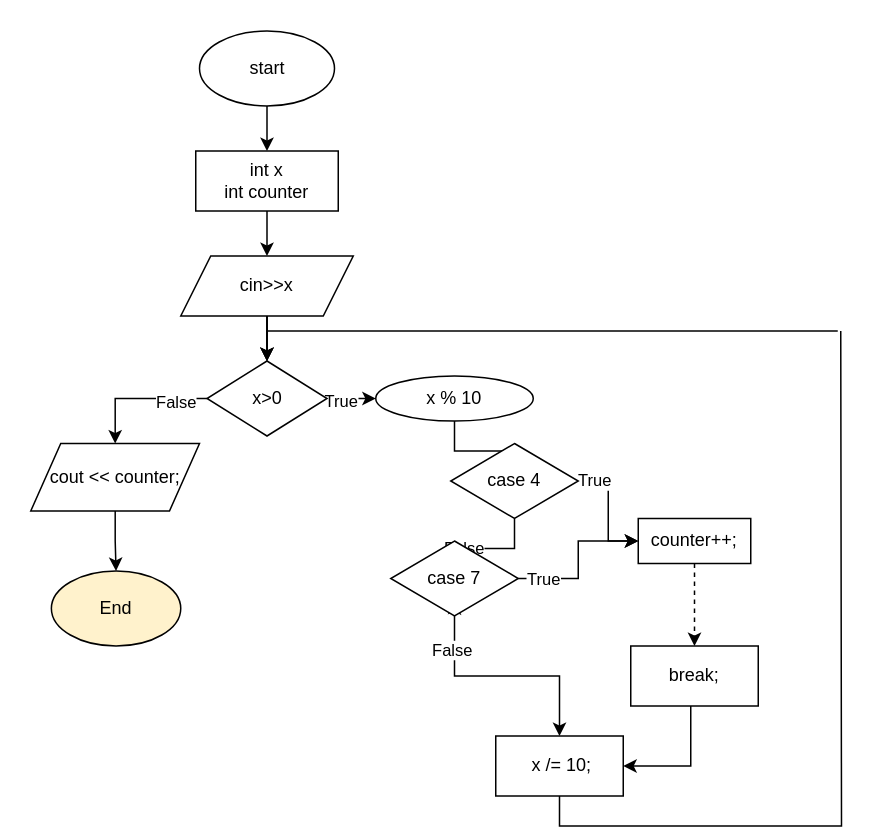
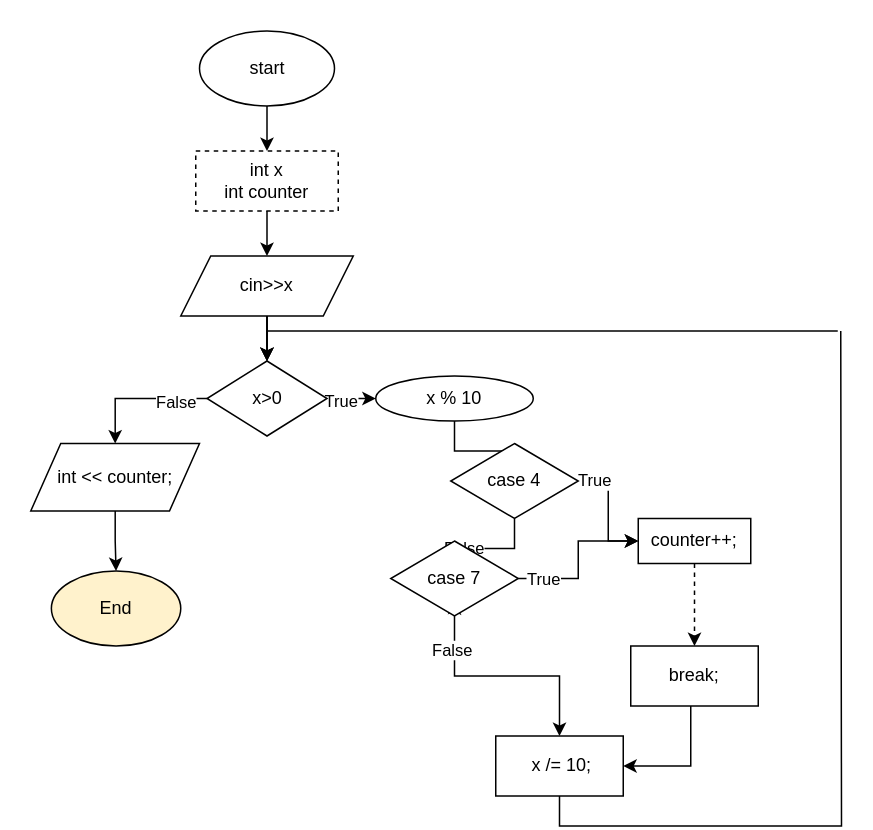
node "int x int counter": style solid -> dashed
node "cout << counter;": label "cout << counter;" -> "int << counter;"
